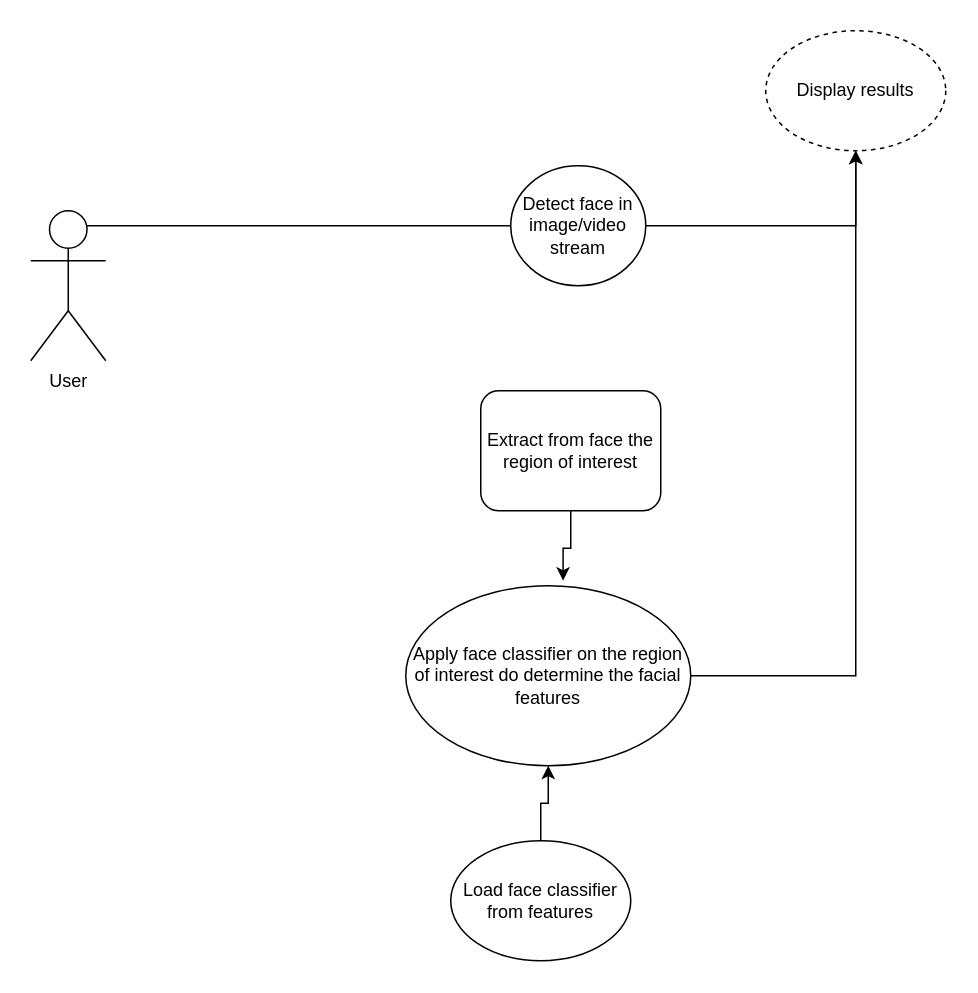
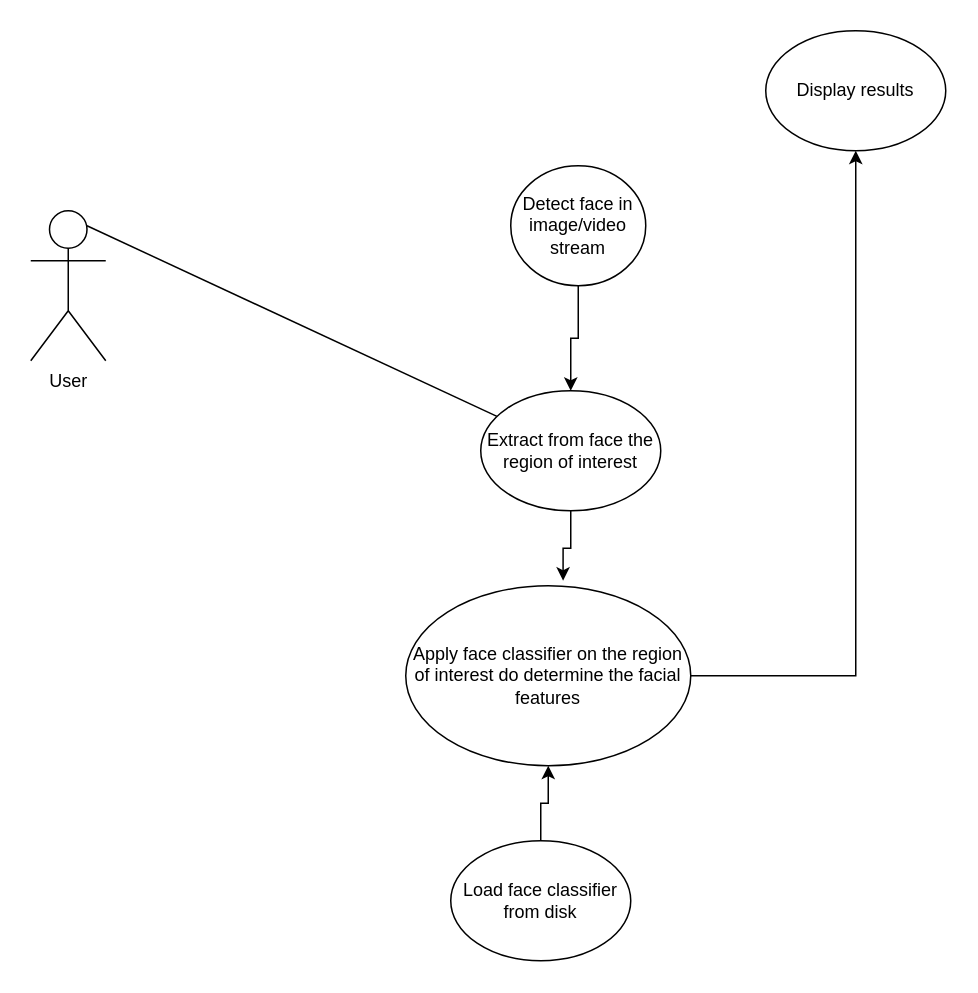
node "Display results": style dashed -> solid
edge "Detect face in image/video stream" -- "User": now "Extract from face the region of interest" -- "User"
edge "Detect face in image/video stream" -> "Display results": now "Detect face in image/video stream" -> "Extract from face the region of interest"
node "Extract from face the region of interest": shape rounded rectangle -> ellipse
node "Load face classifier from features": label "Load face classifier from features" -> "Load face classifier from disk"
